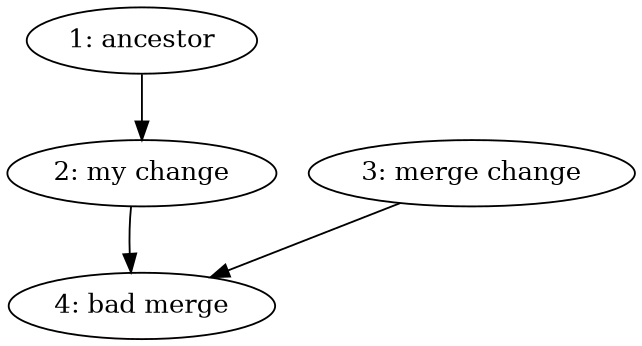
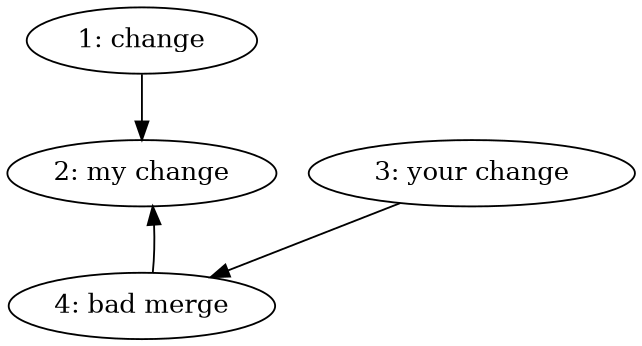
node "1: ancestor": label "1: ancestor" -> "1: change"
node "3: merge change": label "3: merge change" -> "3: your change"
edge "2: my change" -> "4: bad merge": reversed
